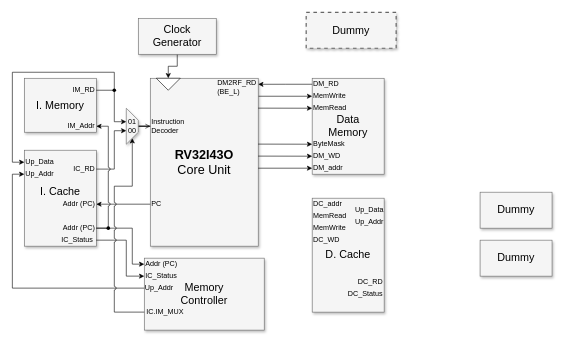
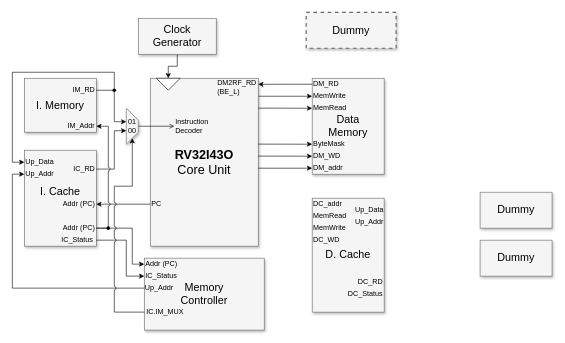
node "Instruction Decoder": moved (168, 126) -> (192, 126)
